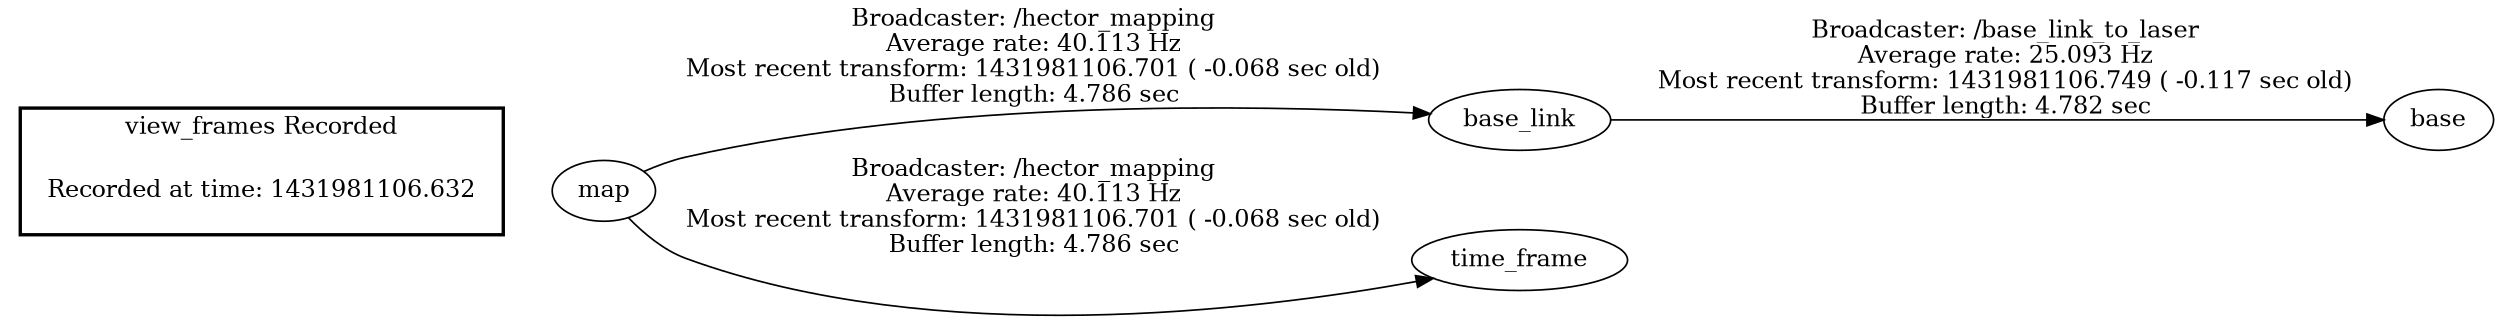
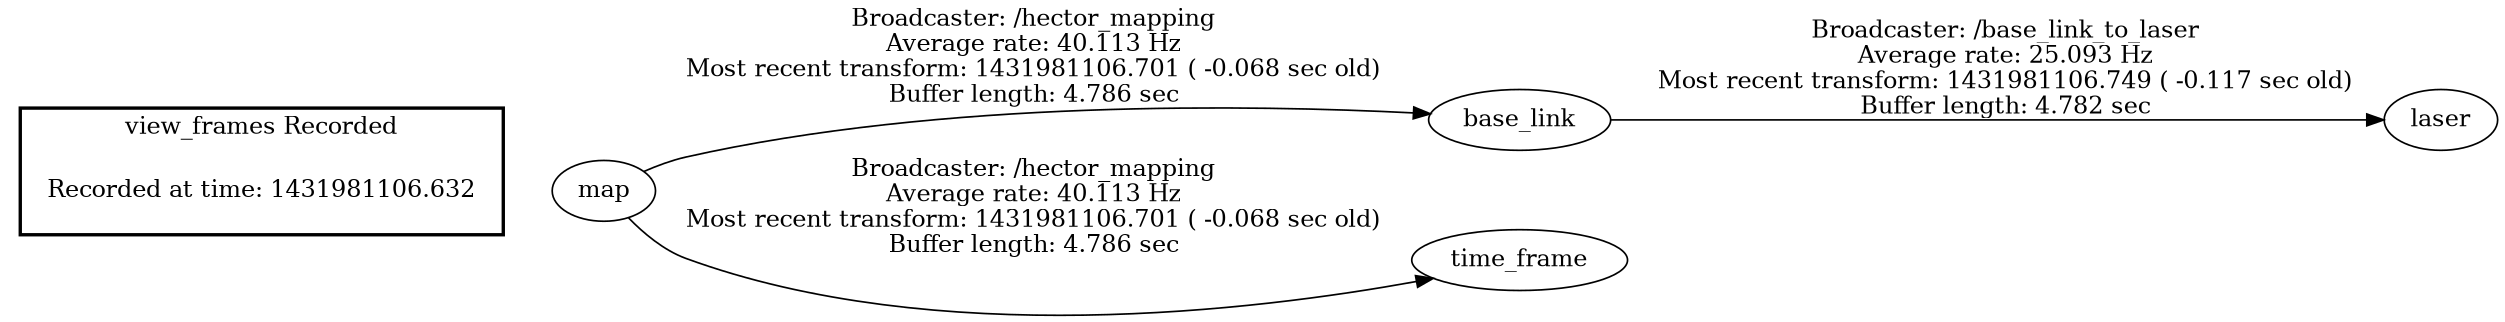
node "base": label "base" -> "laser"
